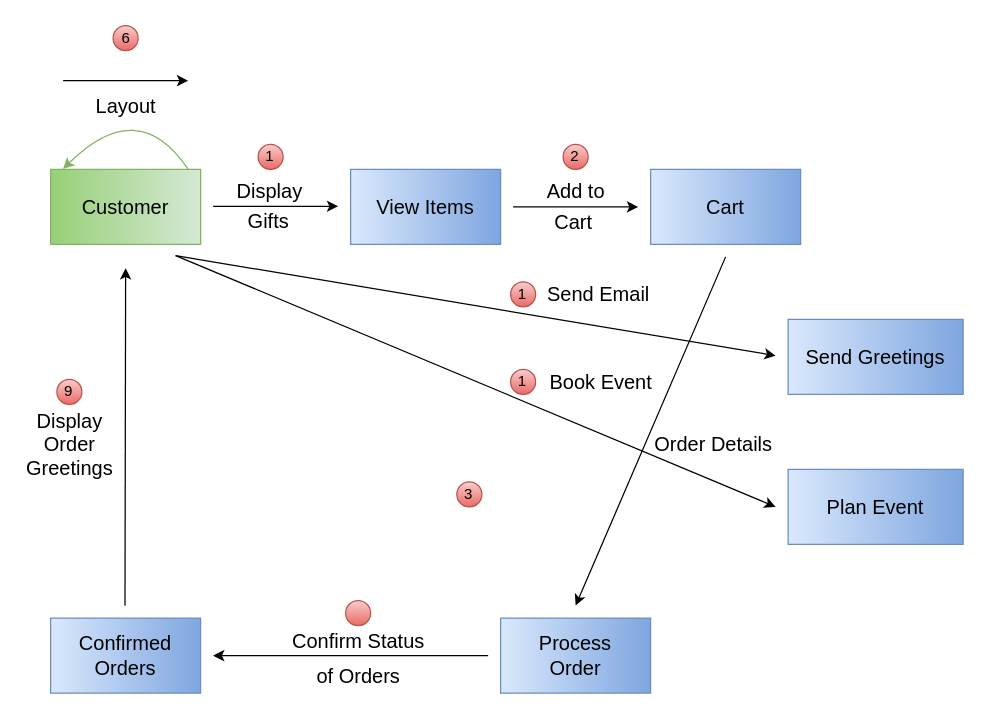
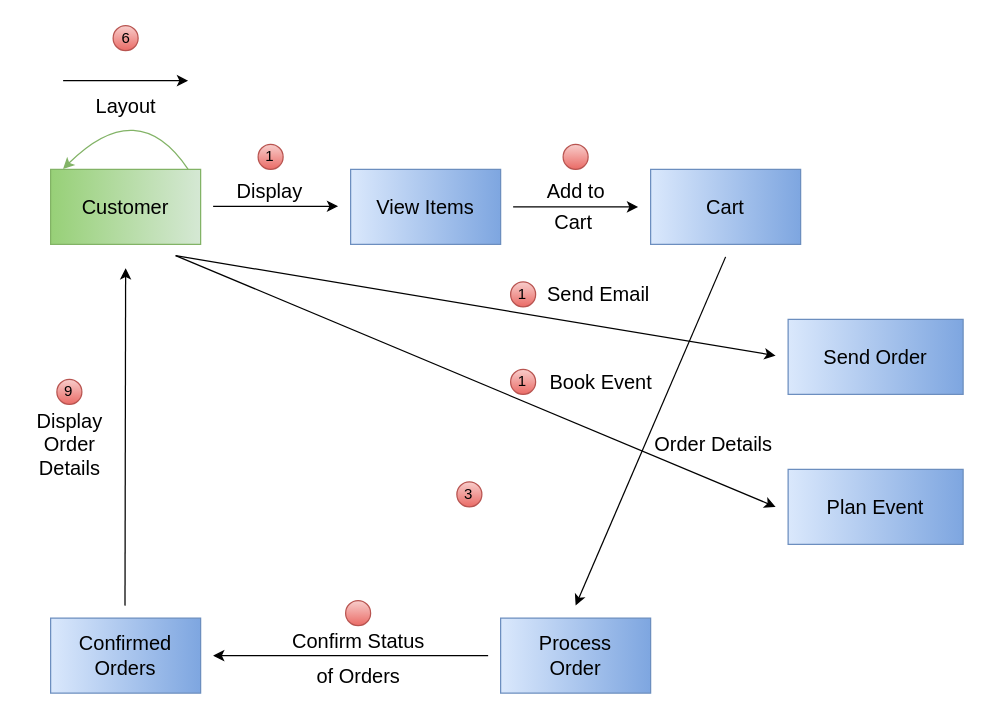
node "2": removed
node "Gifts": removed
node "Send Greetings": label "Send Greetings" -> "Send Order"
node "Display Order Greetings": label "Display Order Greetings" -> "Display Order Details"
